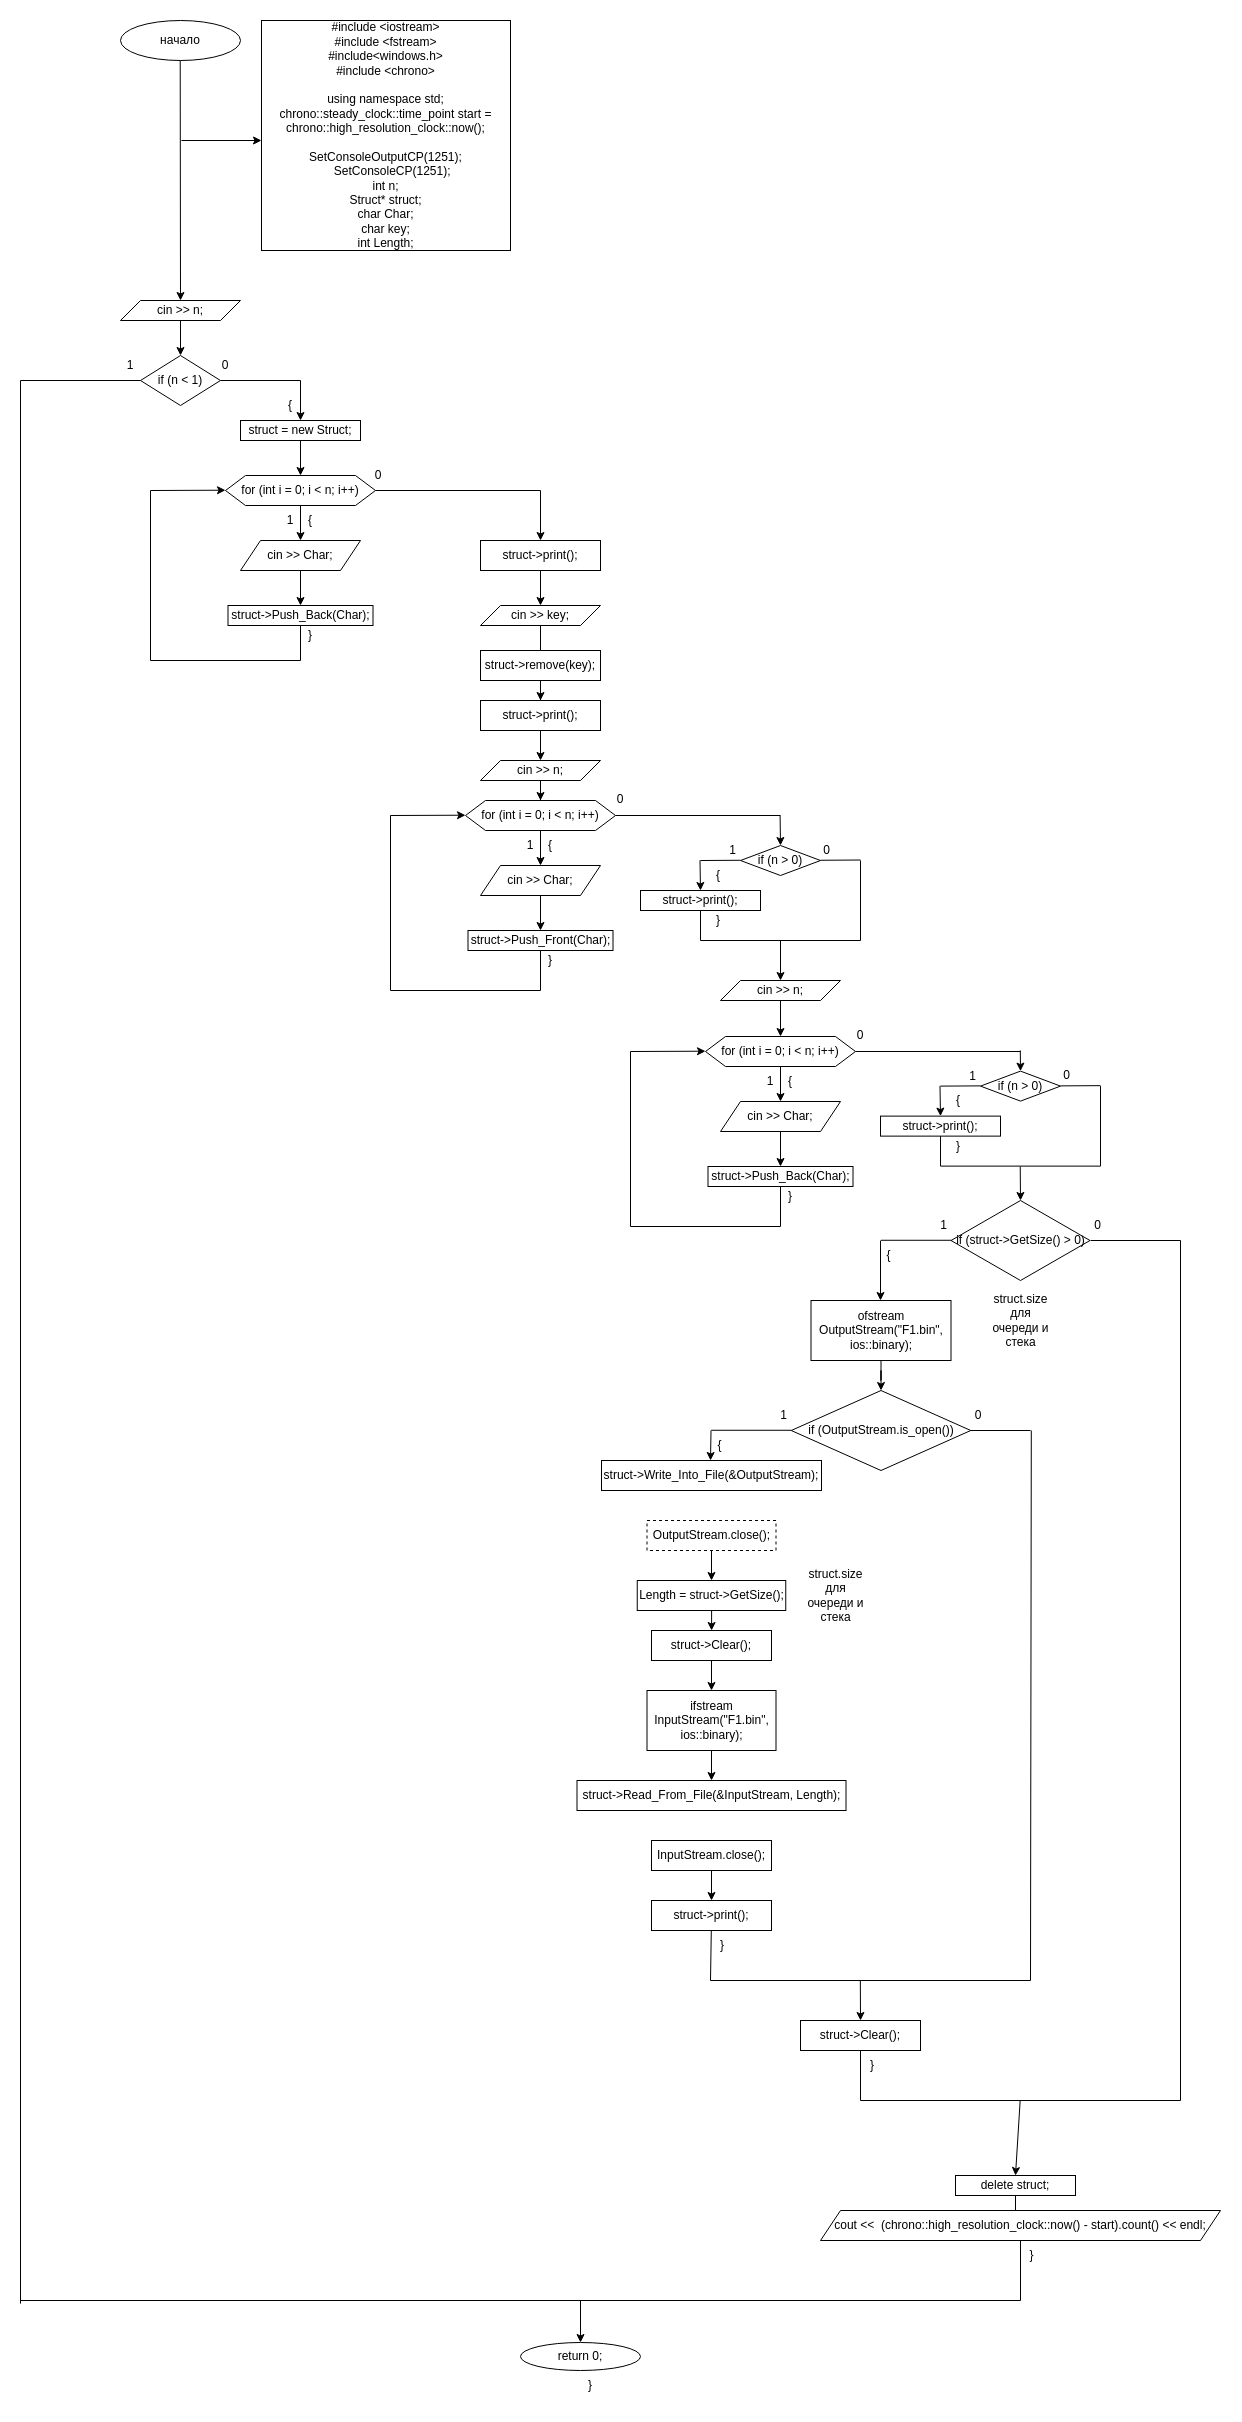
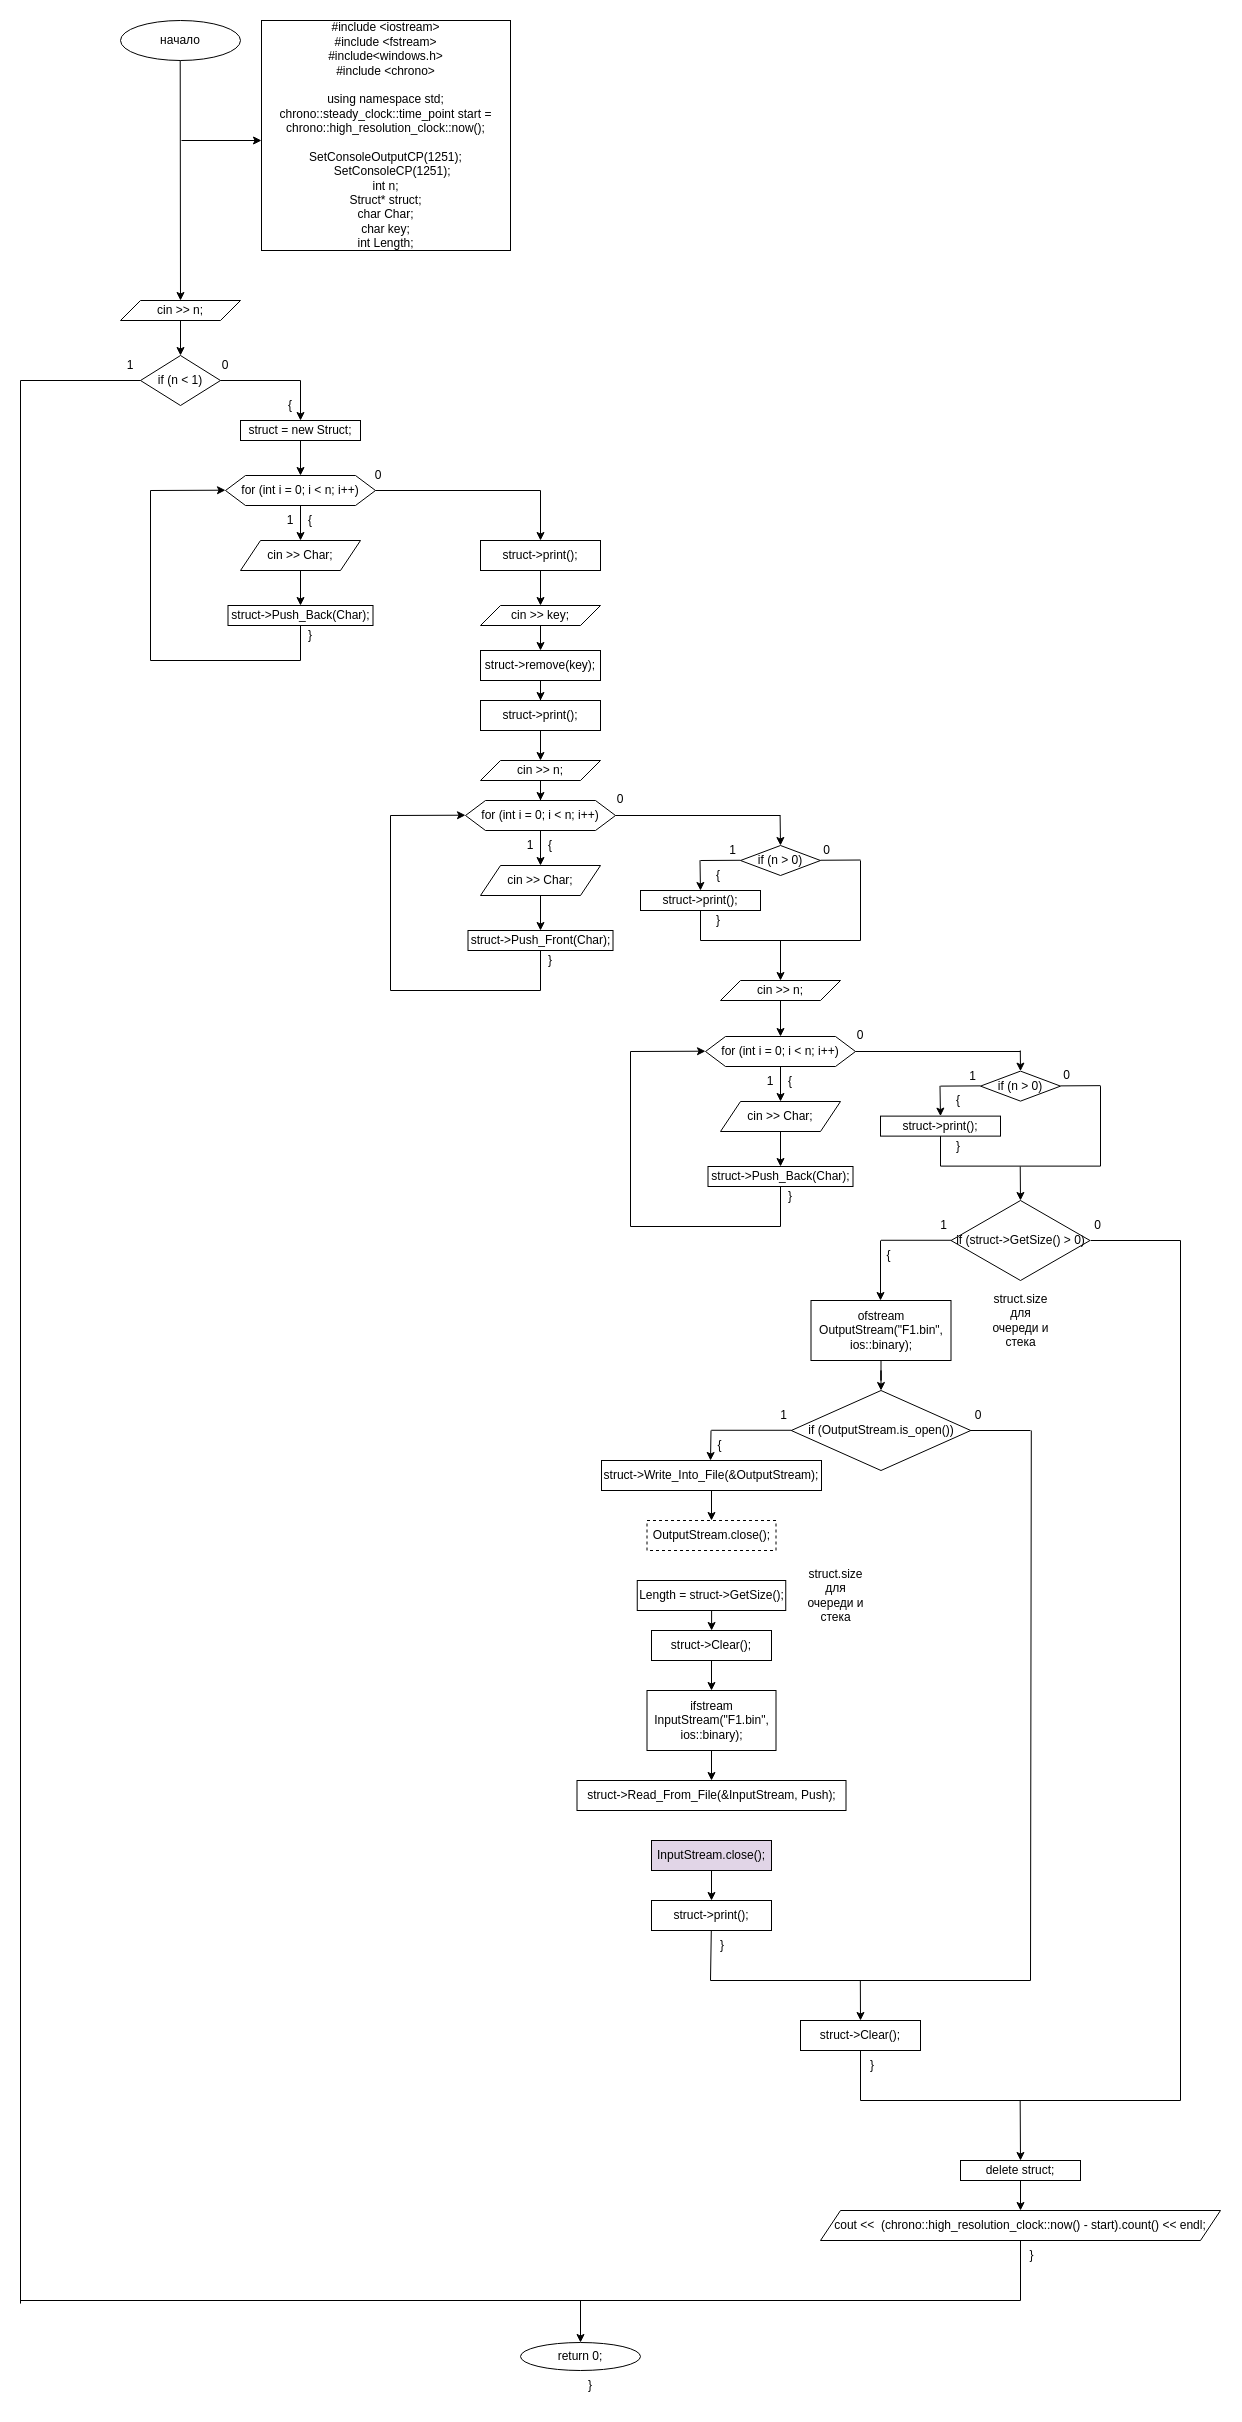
edge "cin >> key;" -- "struct->remove(key);": arrowhead none -> classic
edge "struct->Write_Into_File(&OutputStream);" -> "OutputStream.close();": added
edge "OutputStream.close();" -> "Length = struct->GetSize();": removed
node "struct->Read_From_File(&InputStream, Length);": label "struct->Read_From_File(&InputStream, Length);" -> "struct->Read_From_File(&InputStream, Push);"
node "InputStream.close();": fillcolor #ffffff -> #e1d5e7
node "delete struct;": moved (1016, 2186) -> (1021, 2171)
